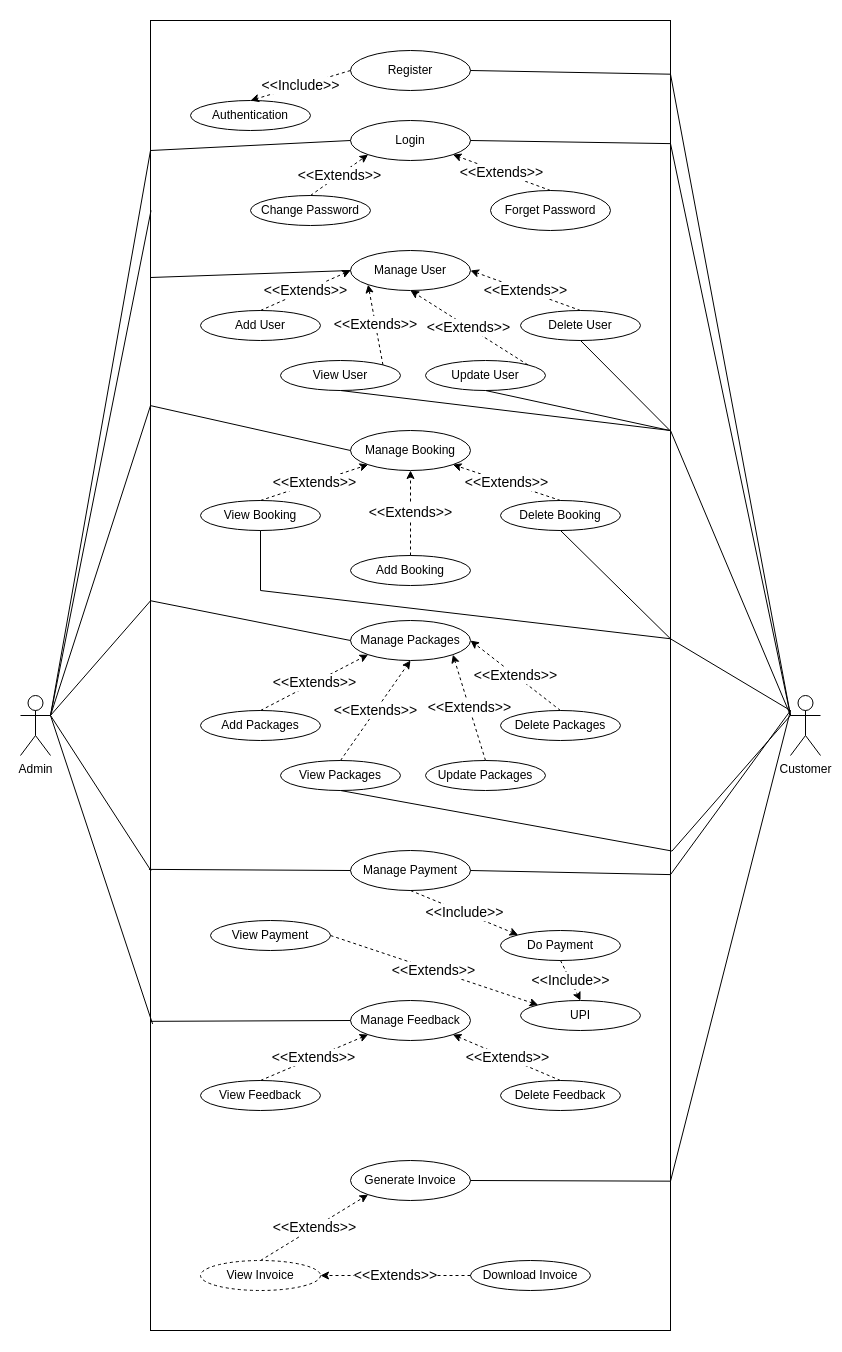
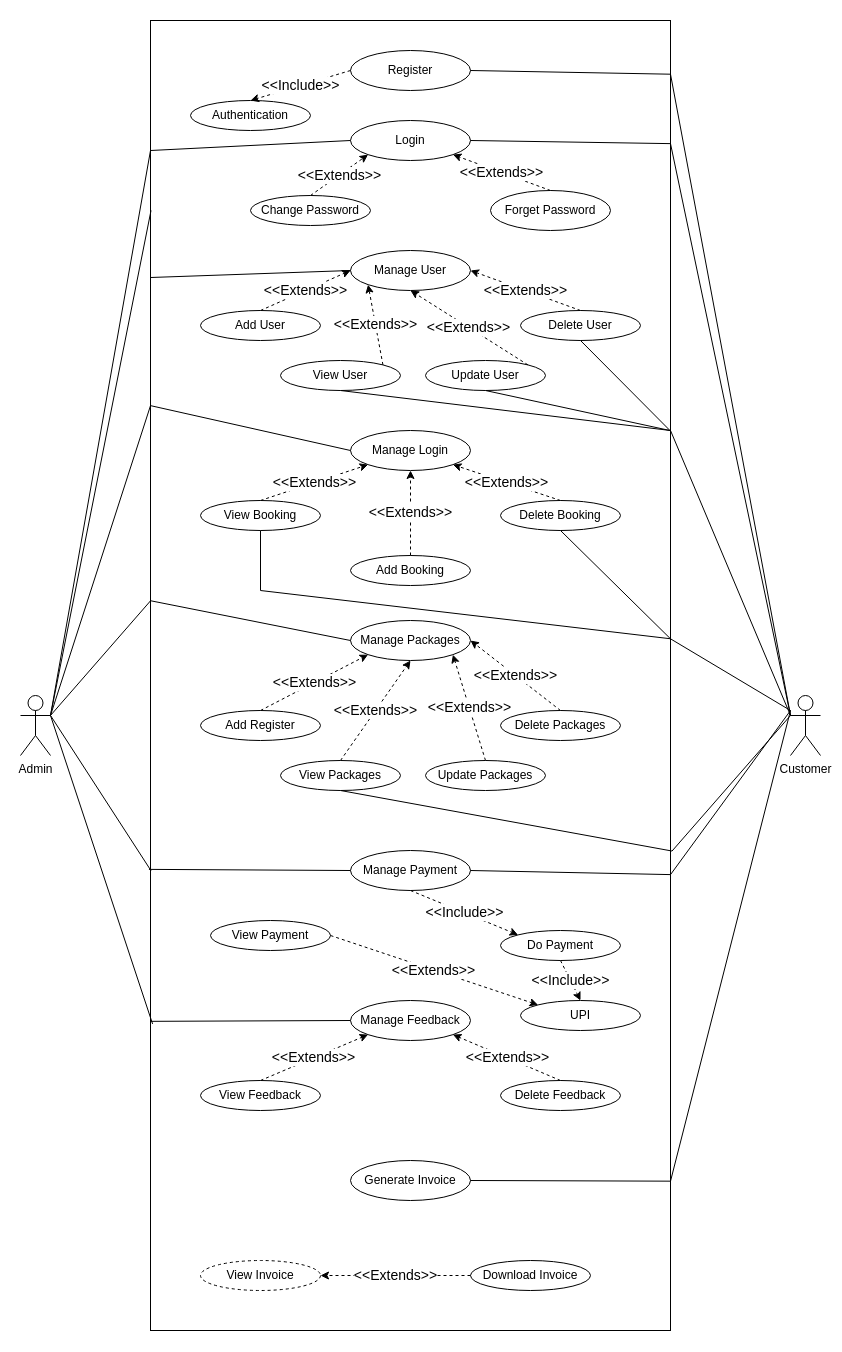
node "Manage Booking": label "Manage Booking" -> "Manage Login"
node "Add Packages": label "Add Packages" -> "Add Register"
edge "View Invoice" -> "Generate Invoice": removed, label "<<Extends>>"
